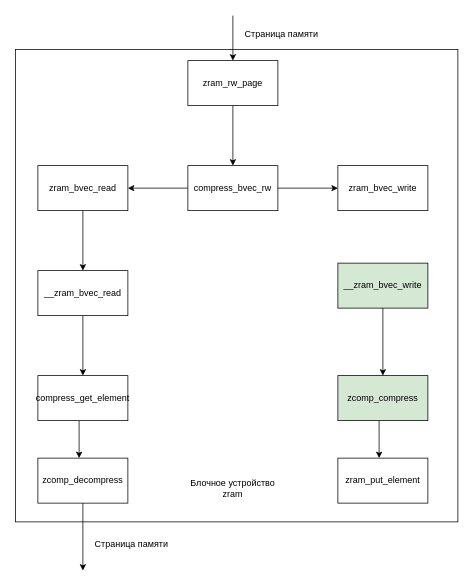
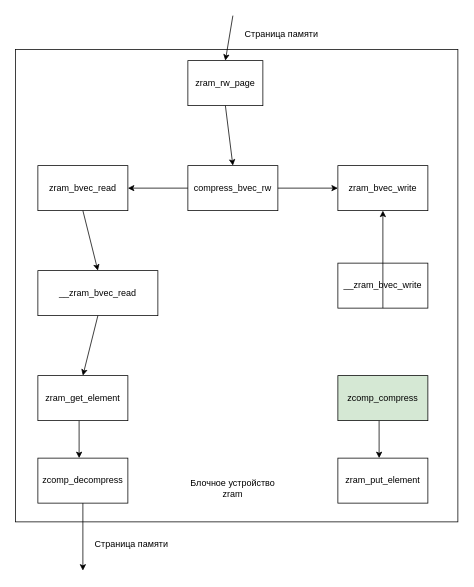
node "zram_rw_page": size 90x45 -> 75x45
node "__zram_bvec_write": fillcolor #d5e8d4 -> #ffffff
node "__zram_bvec_read": size 90x45 -> 120x45
edge "__zram_bvec_write" -> "zcomp_compress": now "__zram_bvec_write" -> "zram_bvec_write"
node "compress_get_element": label "compress_get_element" -> "zram_get_element"
